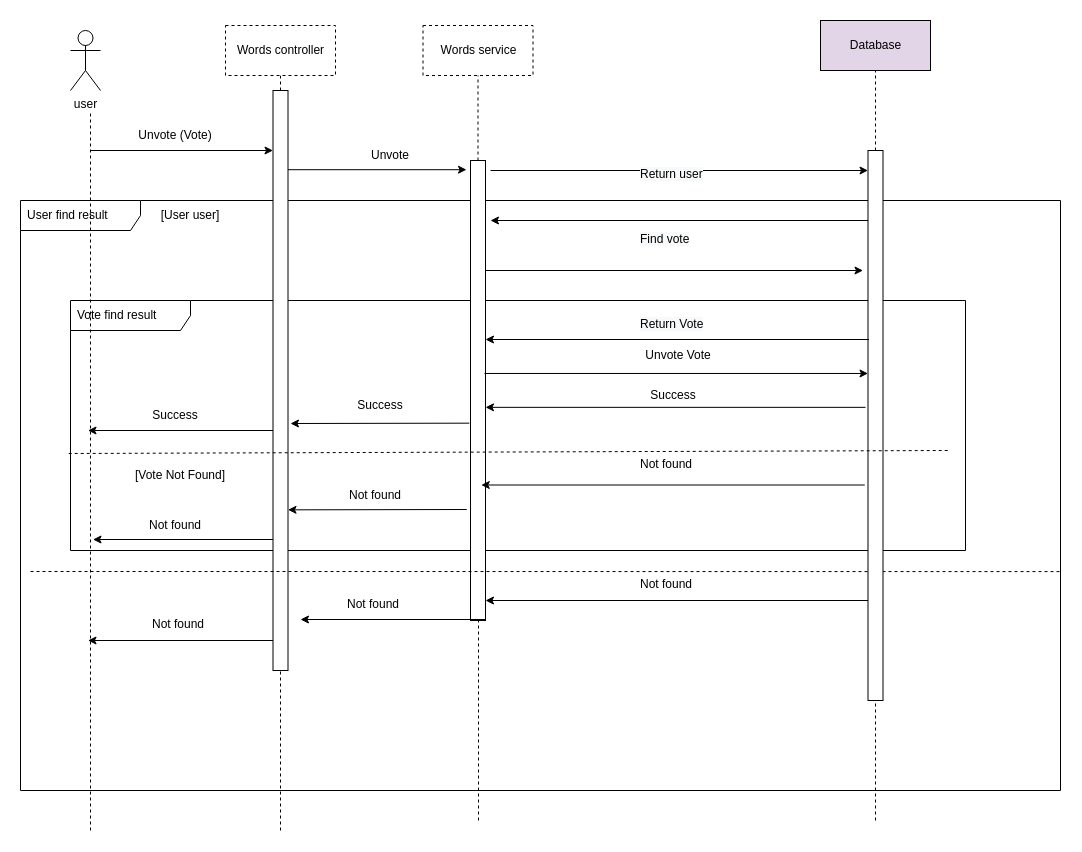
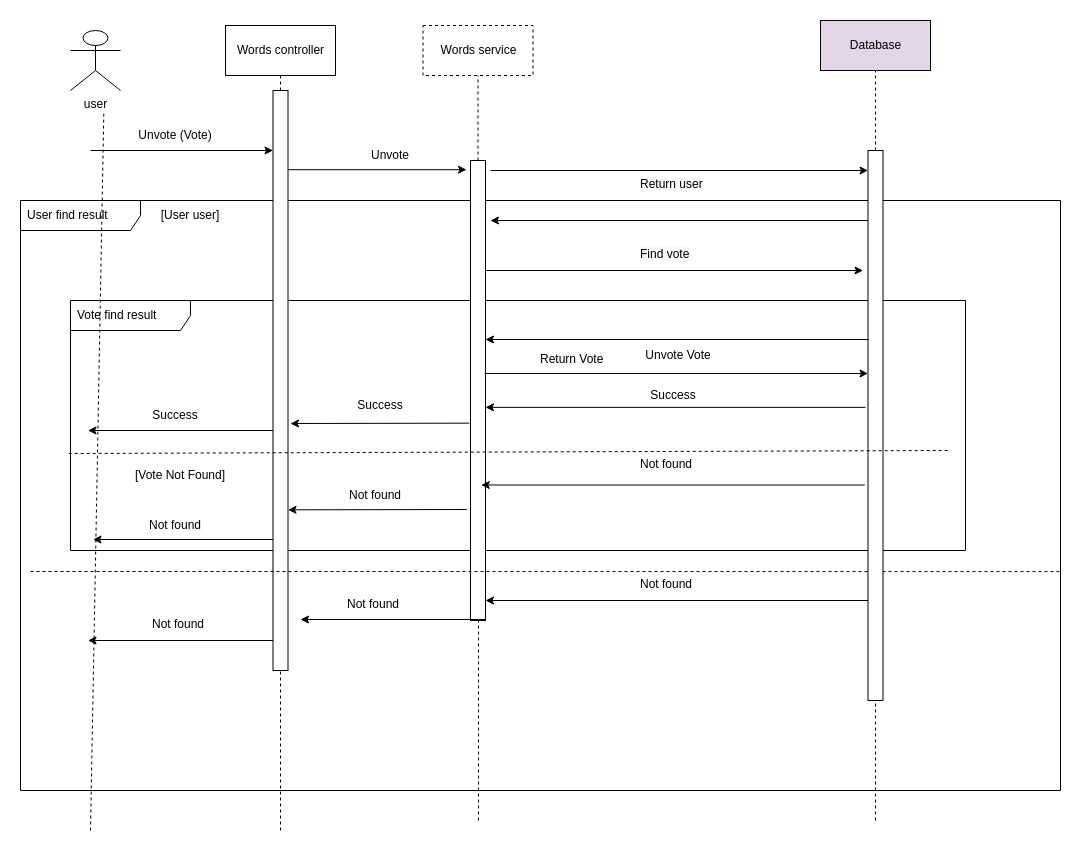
node "Words controller": style dashed -> solid
node "user": size 30x60 -> 50x60
node "Return user": moved (678, 176) -> (678, 186)
node "Find vote": moved (678, 241) -> (678, 256)
node "Return Vote": moved (678, 326) -> (578, 361)
